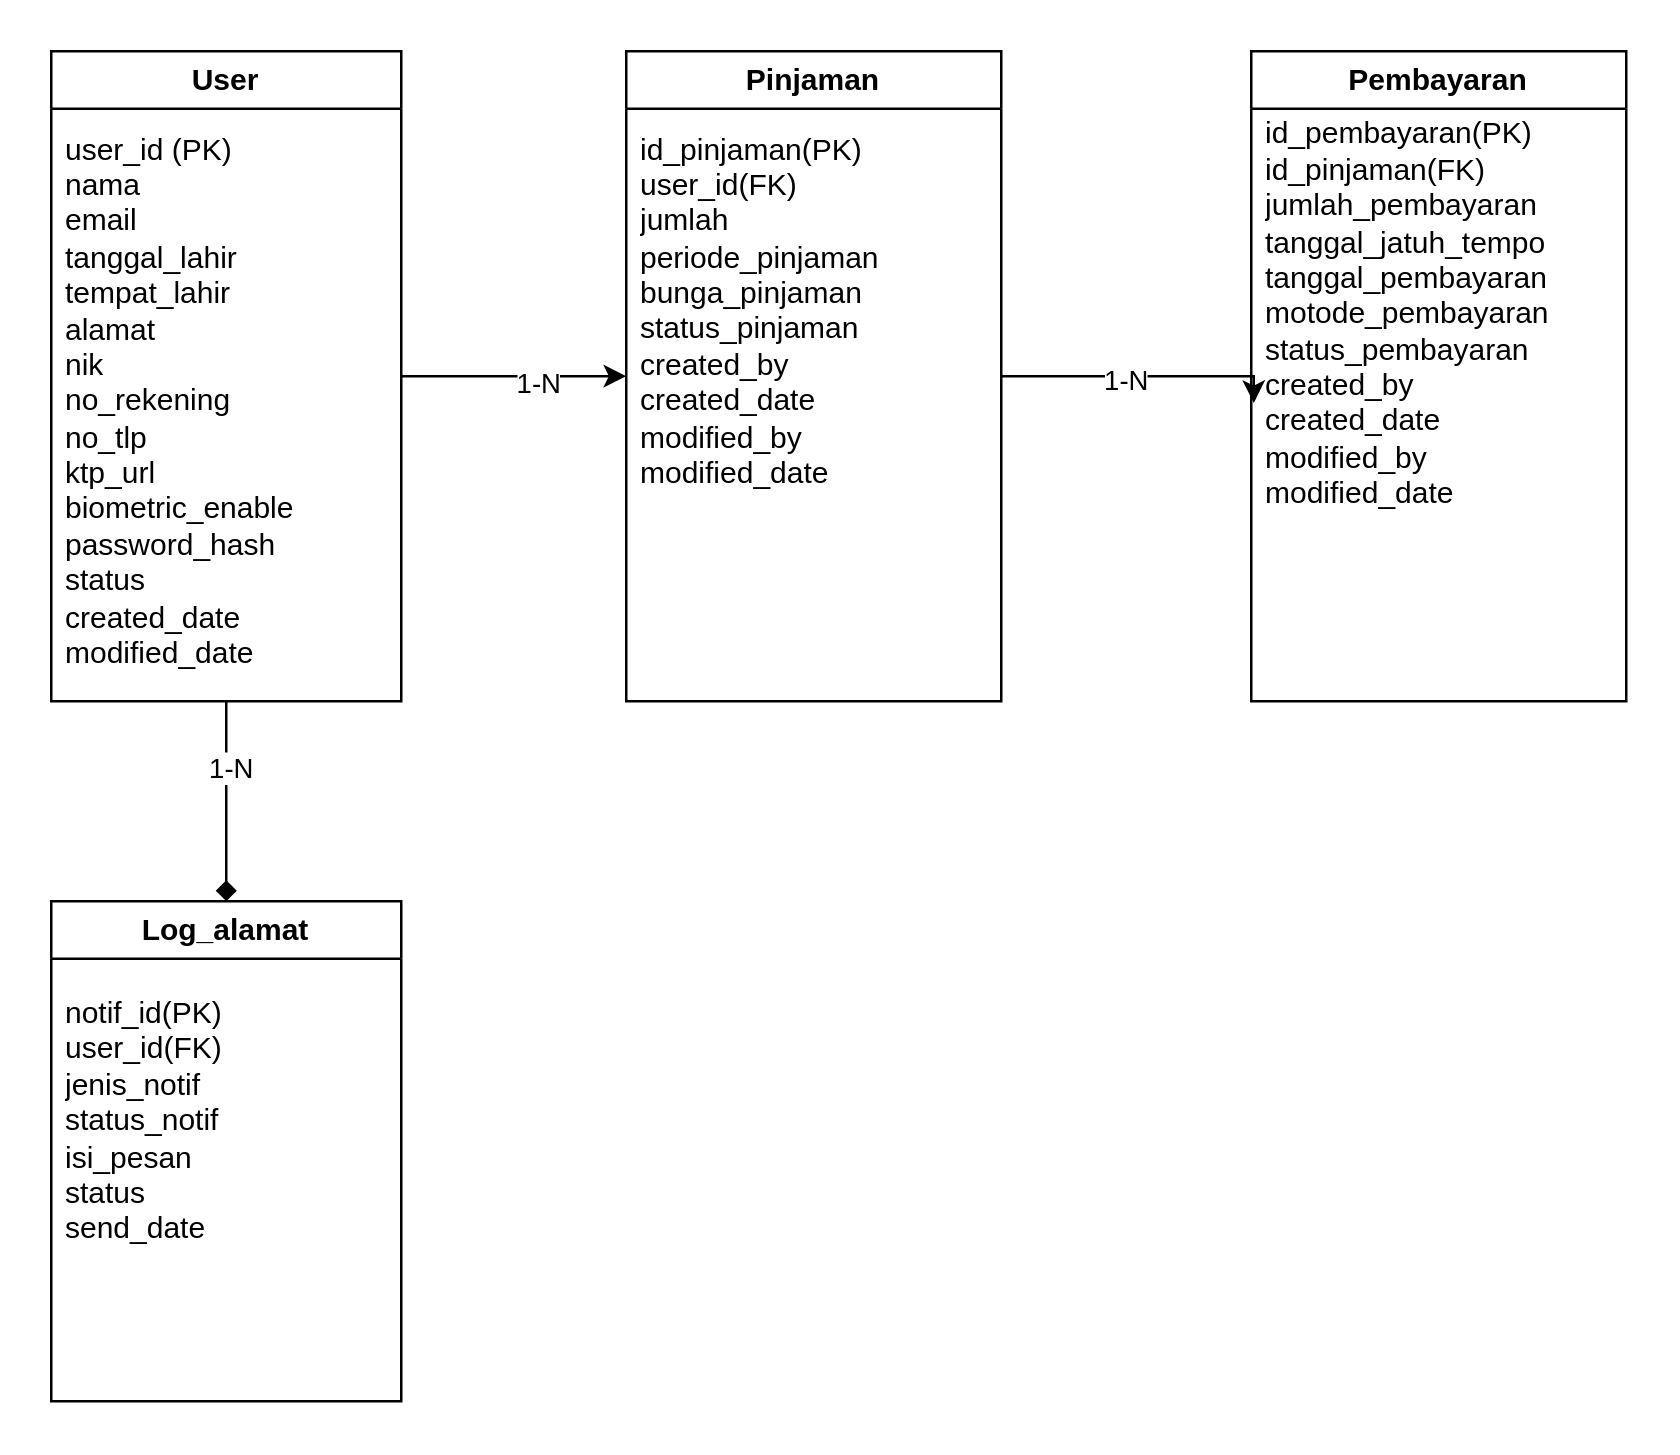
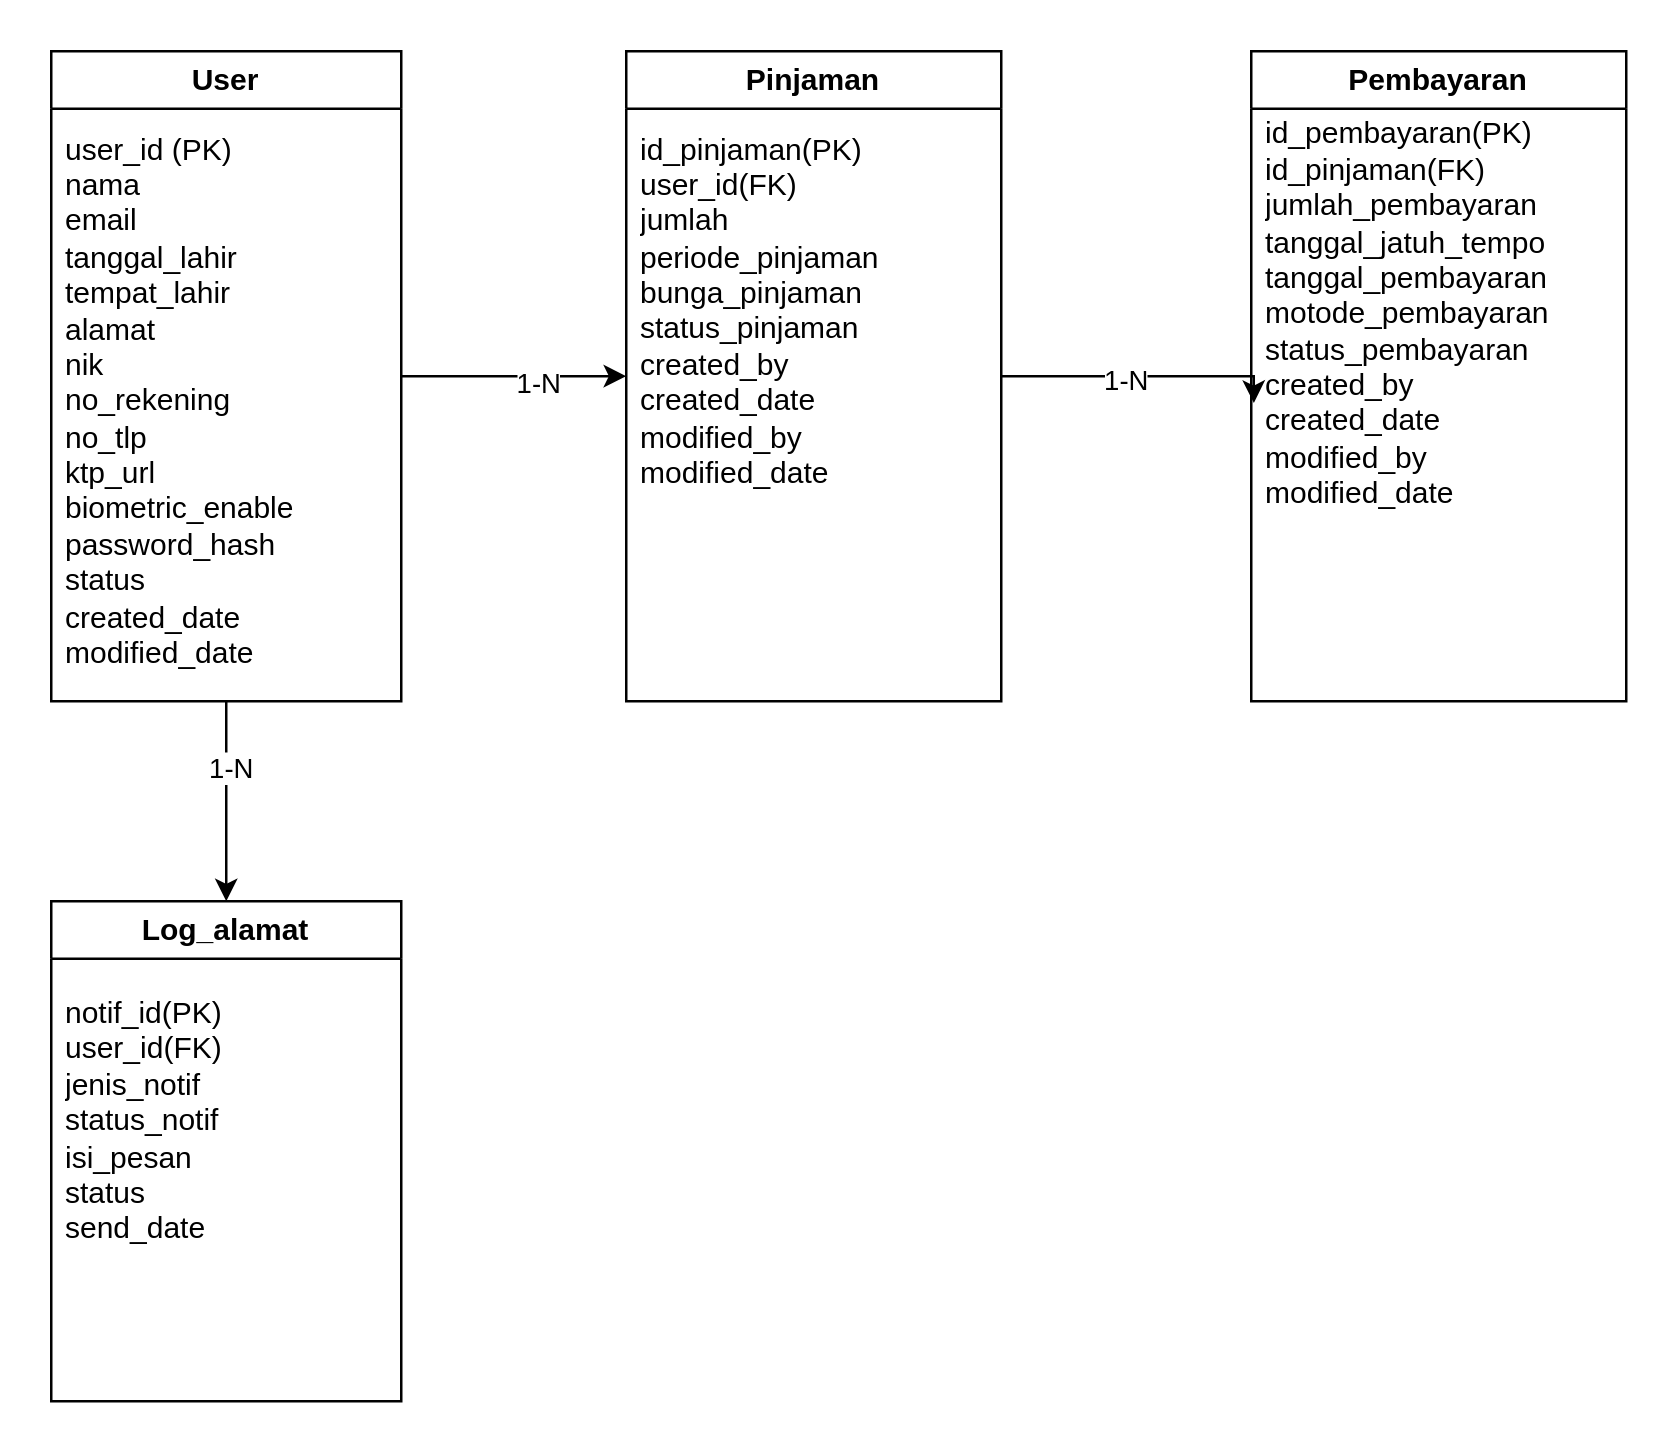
edge "User" -> "Log_alamat": arrowhead diamond -> classic
